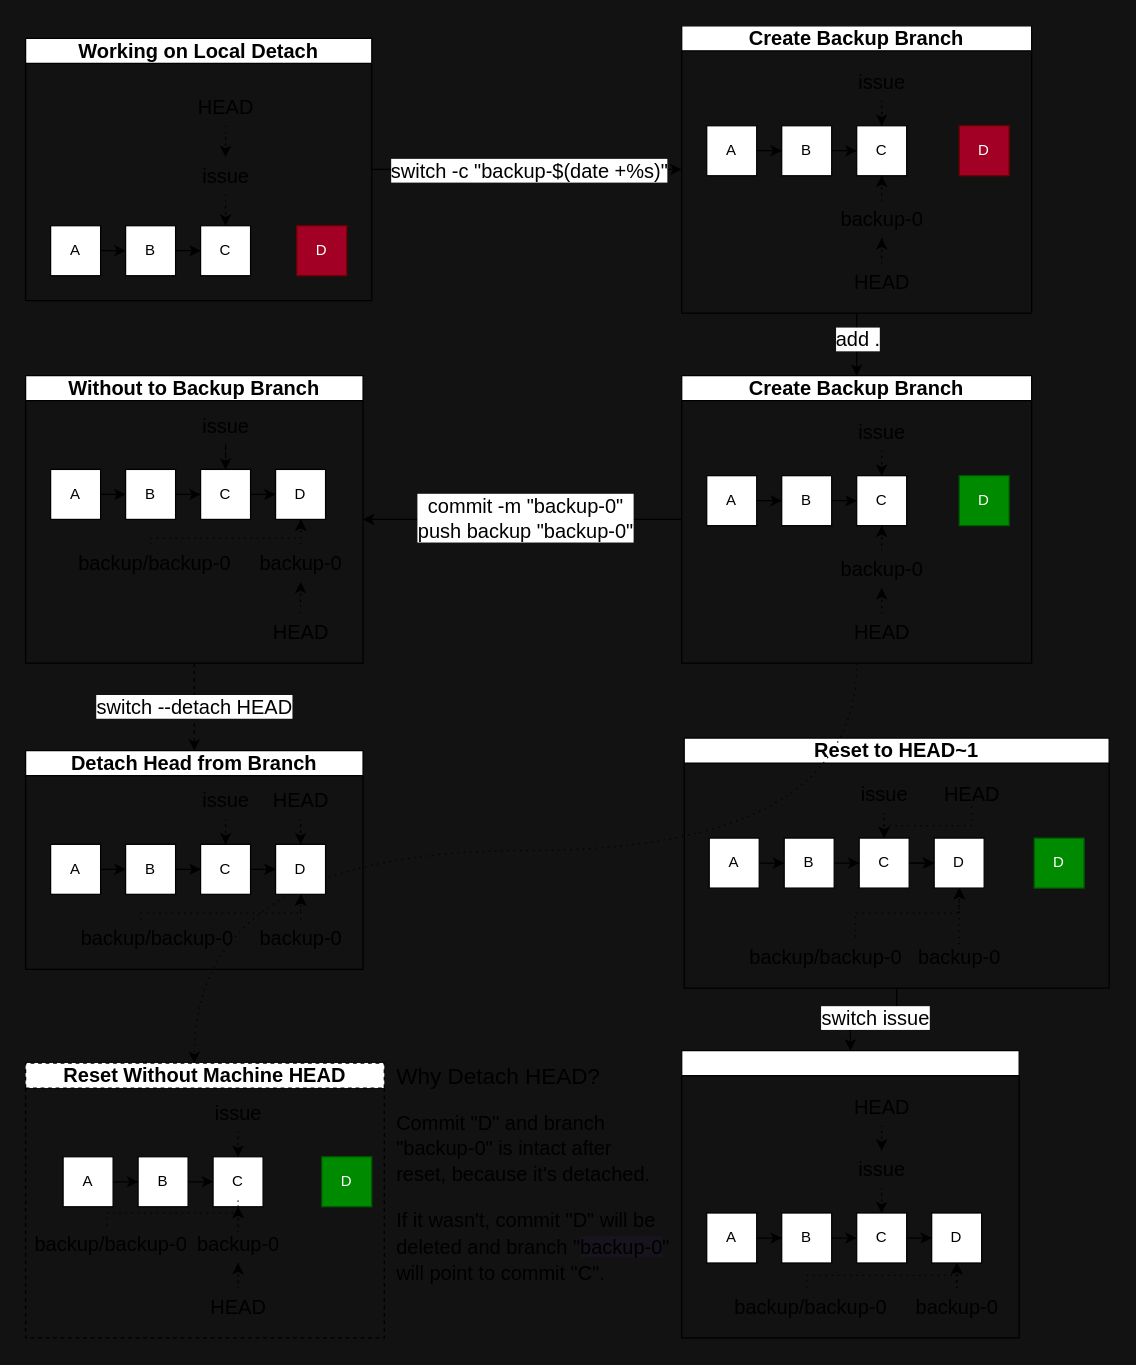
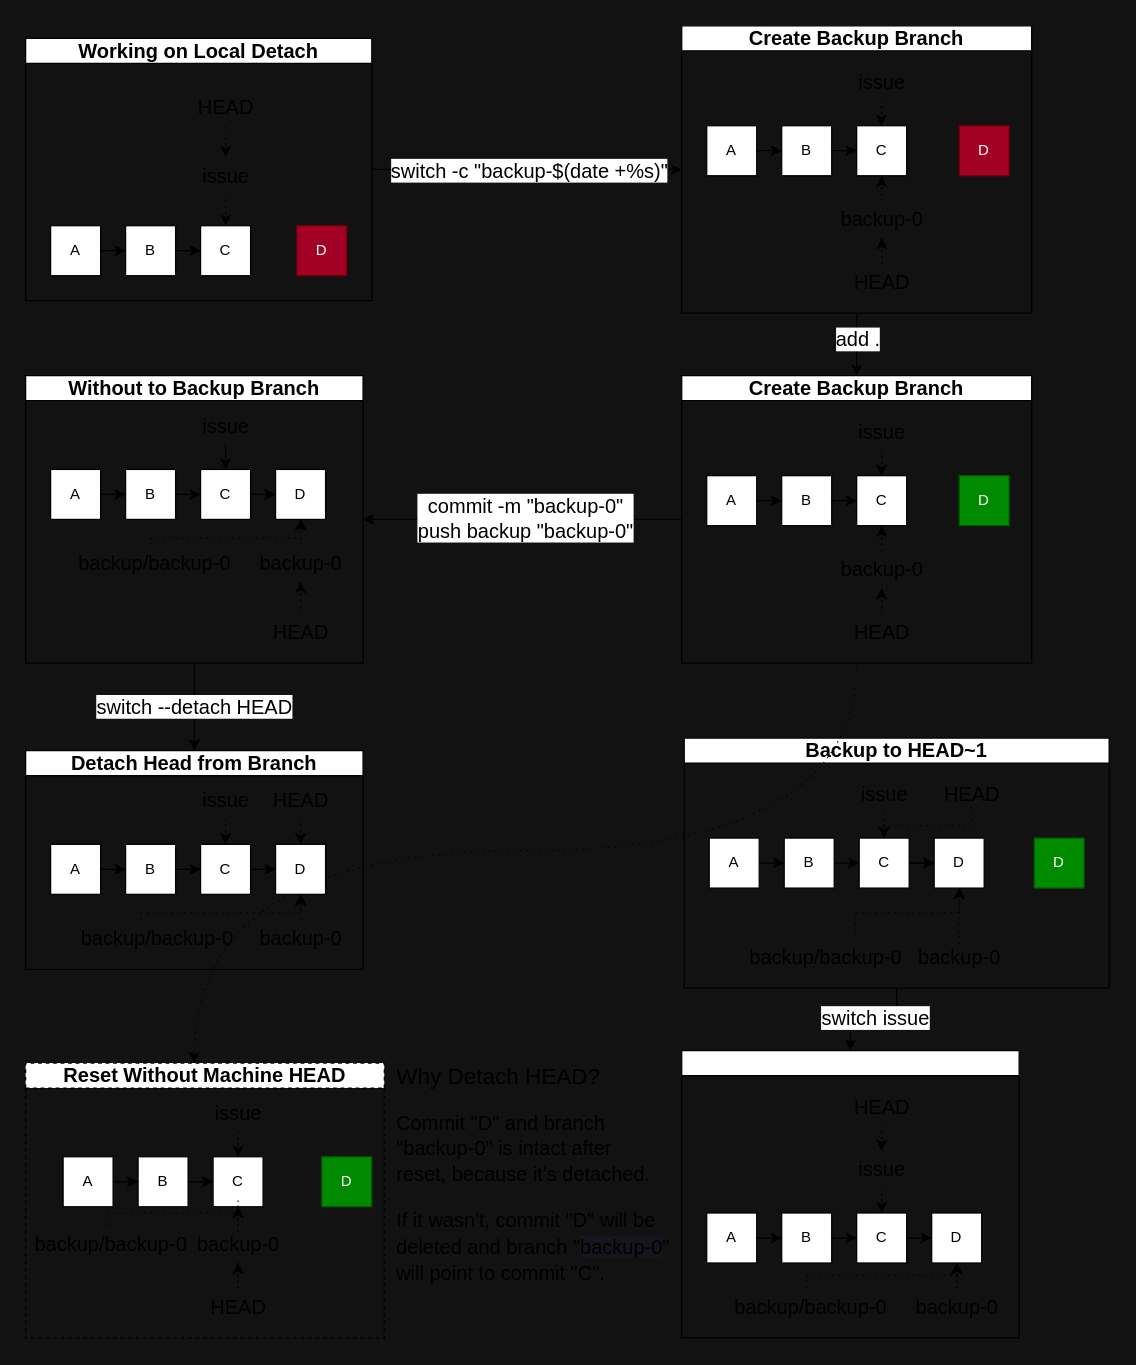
edge "Without to Backup Branch" -> "Detach Head from Branch": style dashed -> solid
node "Reset to HEAD~1": label "Reset to HEAD~1" -> "Backup to HEAD~1"
